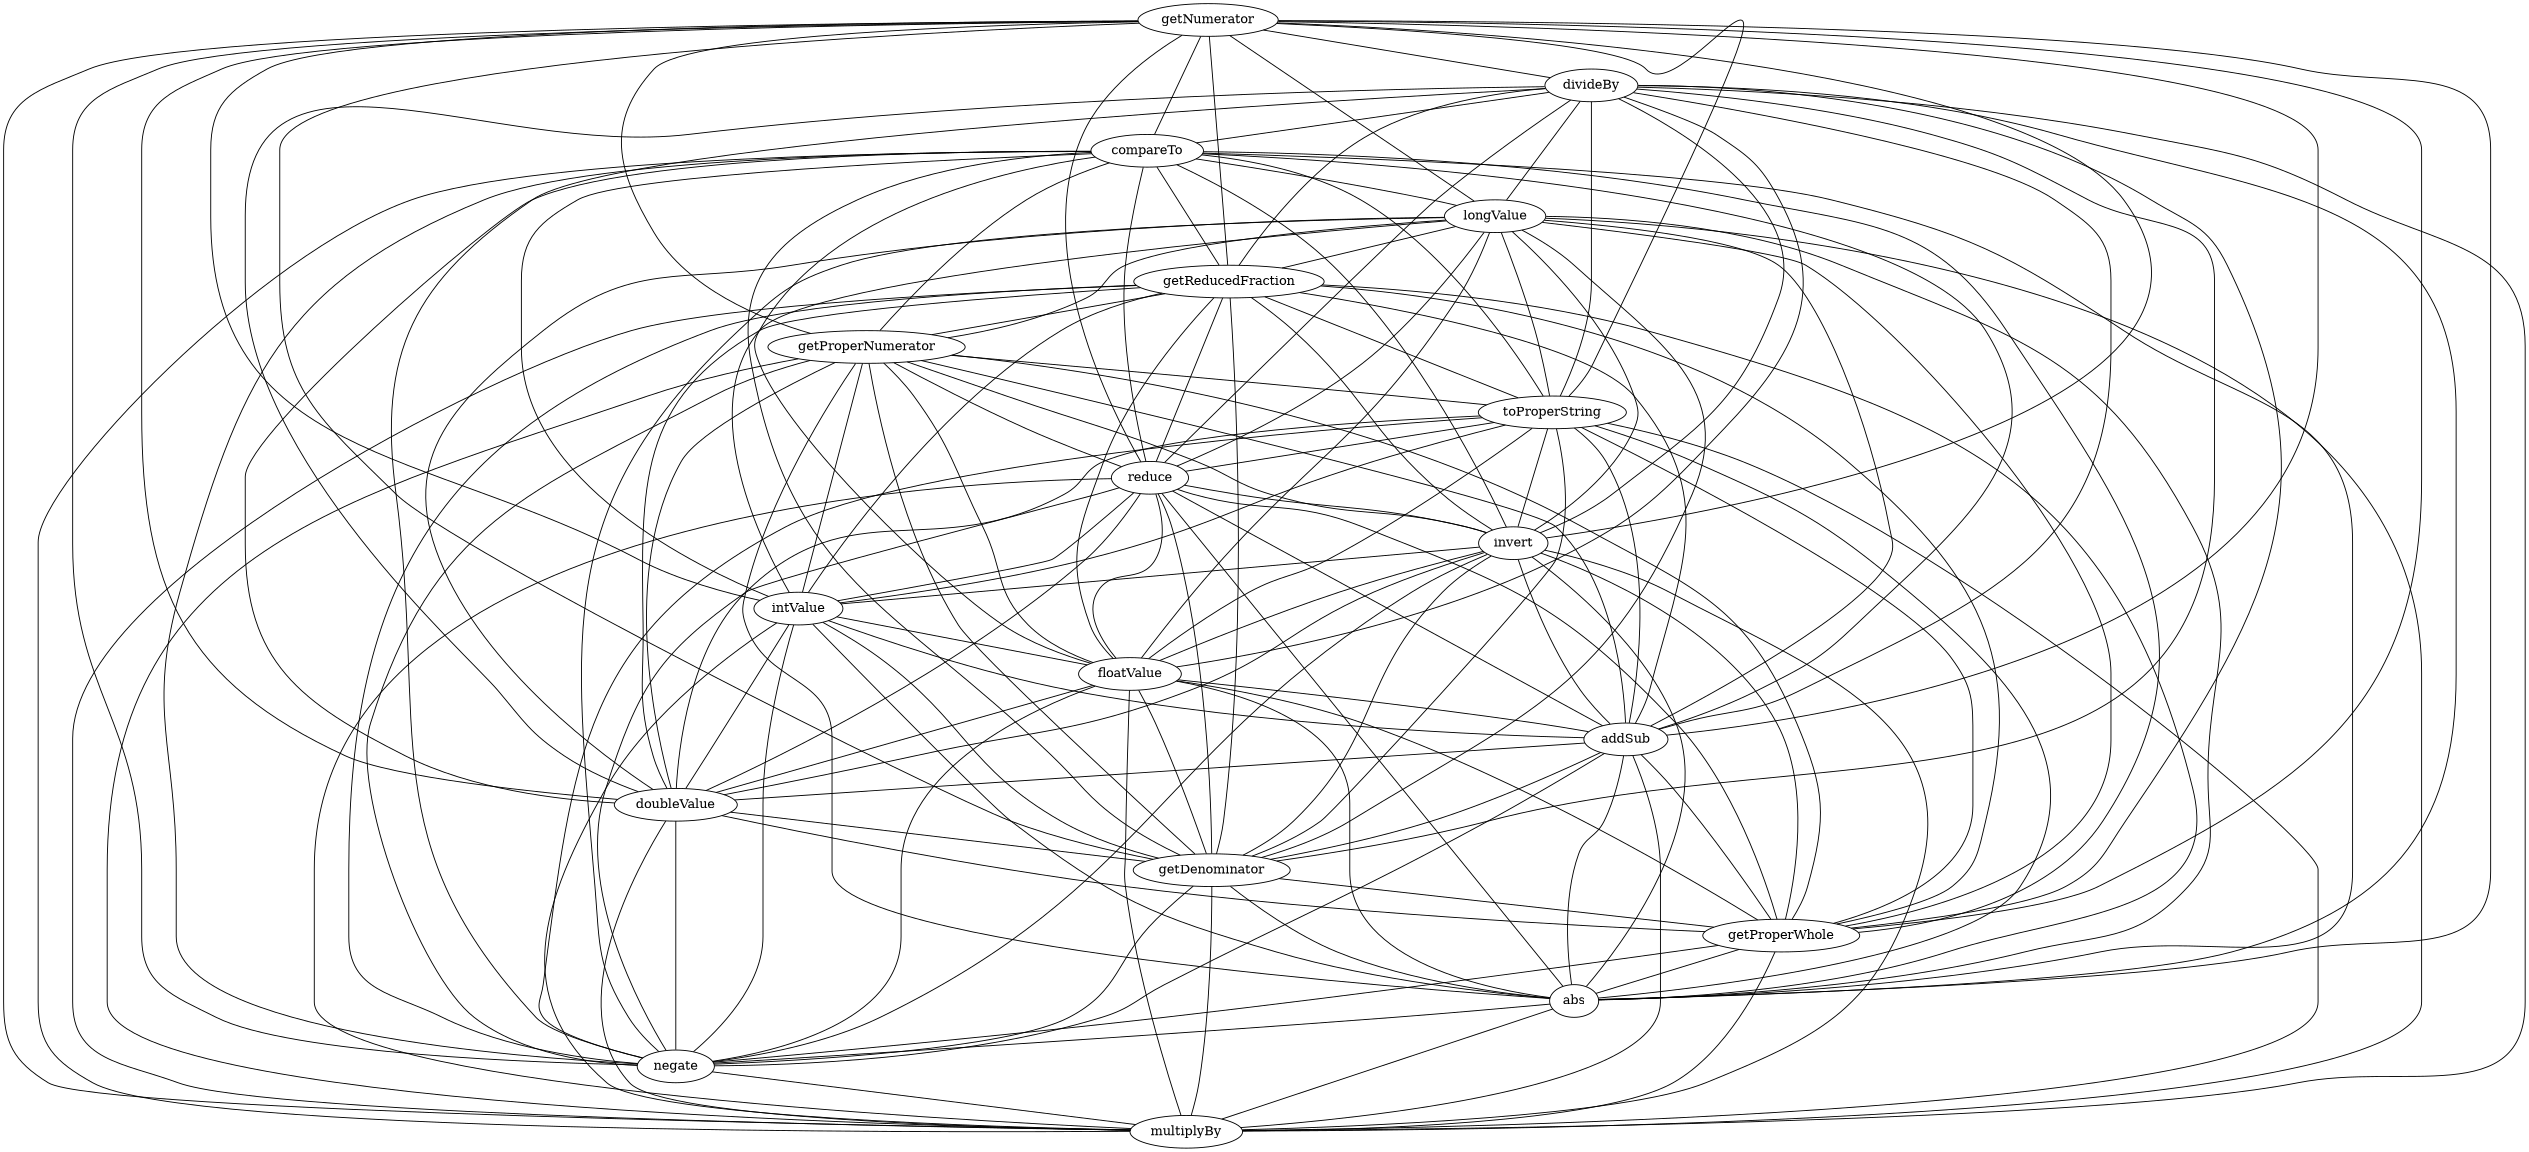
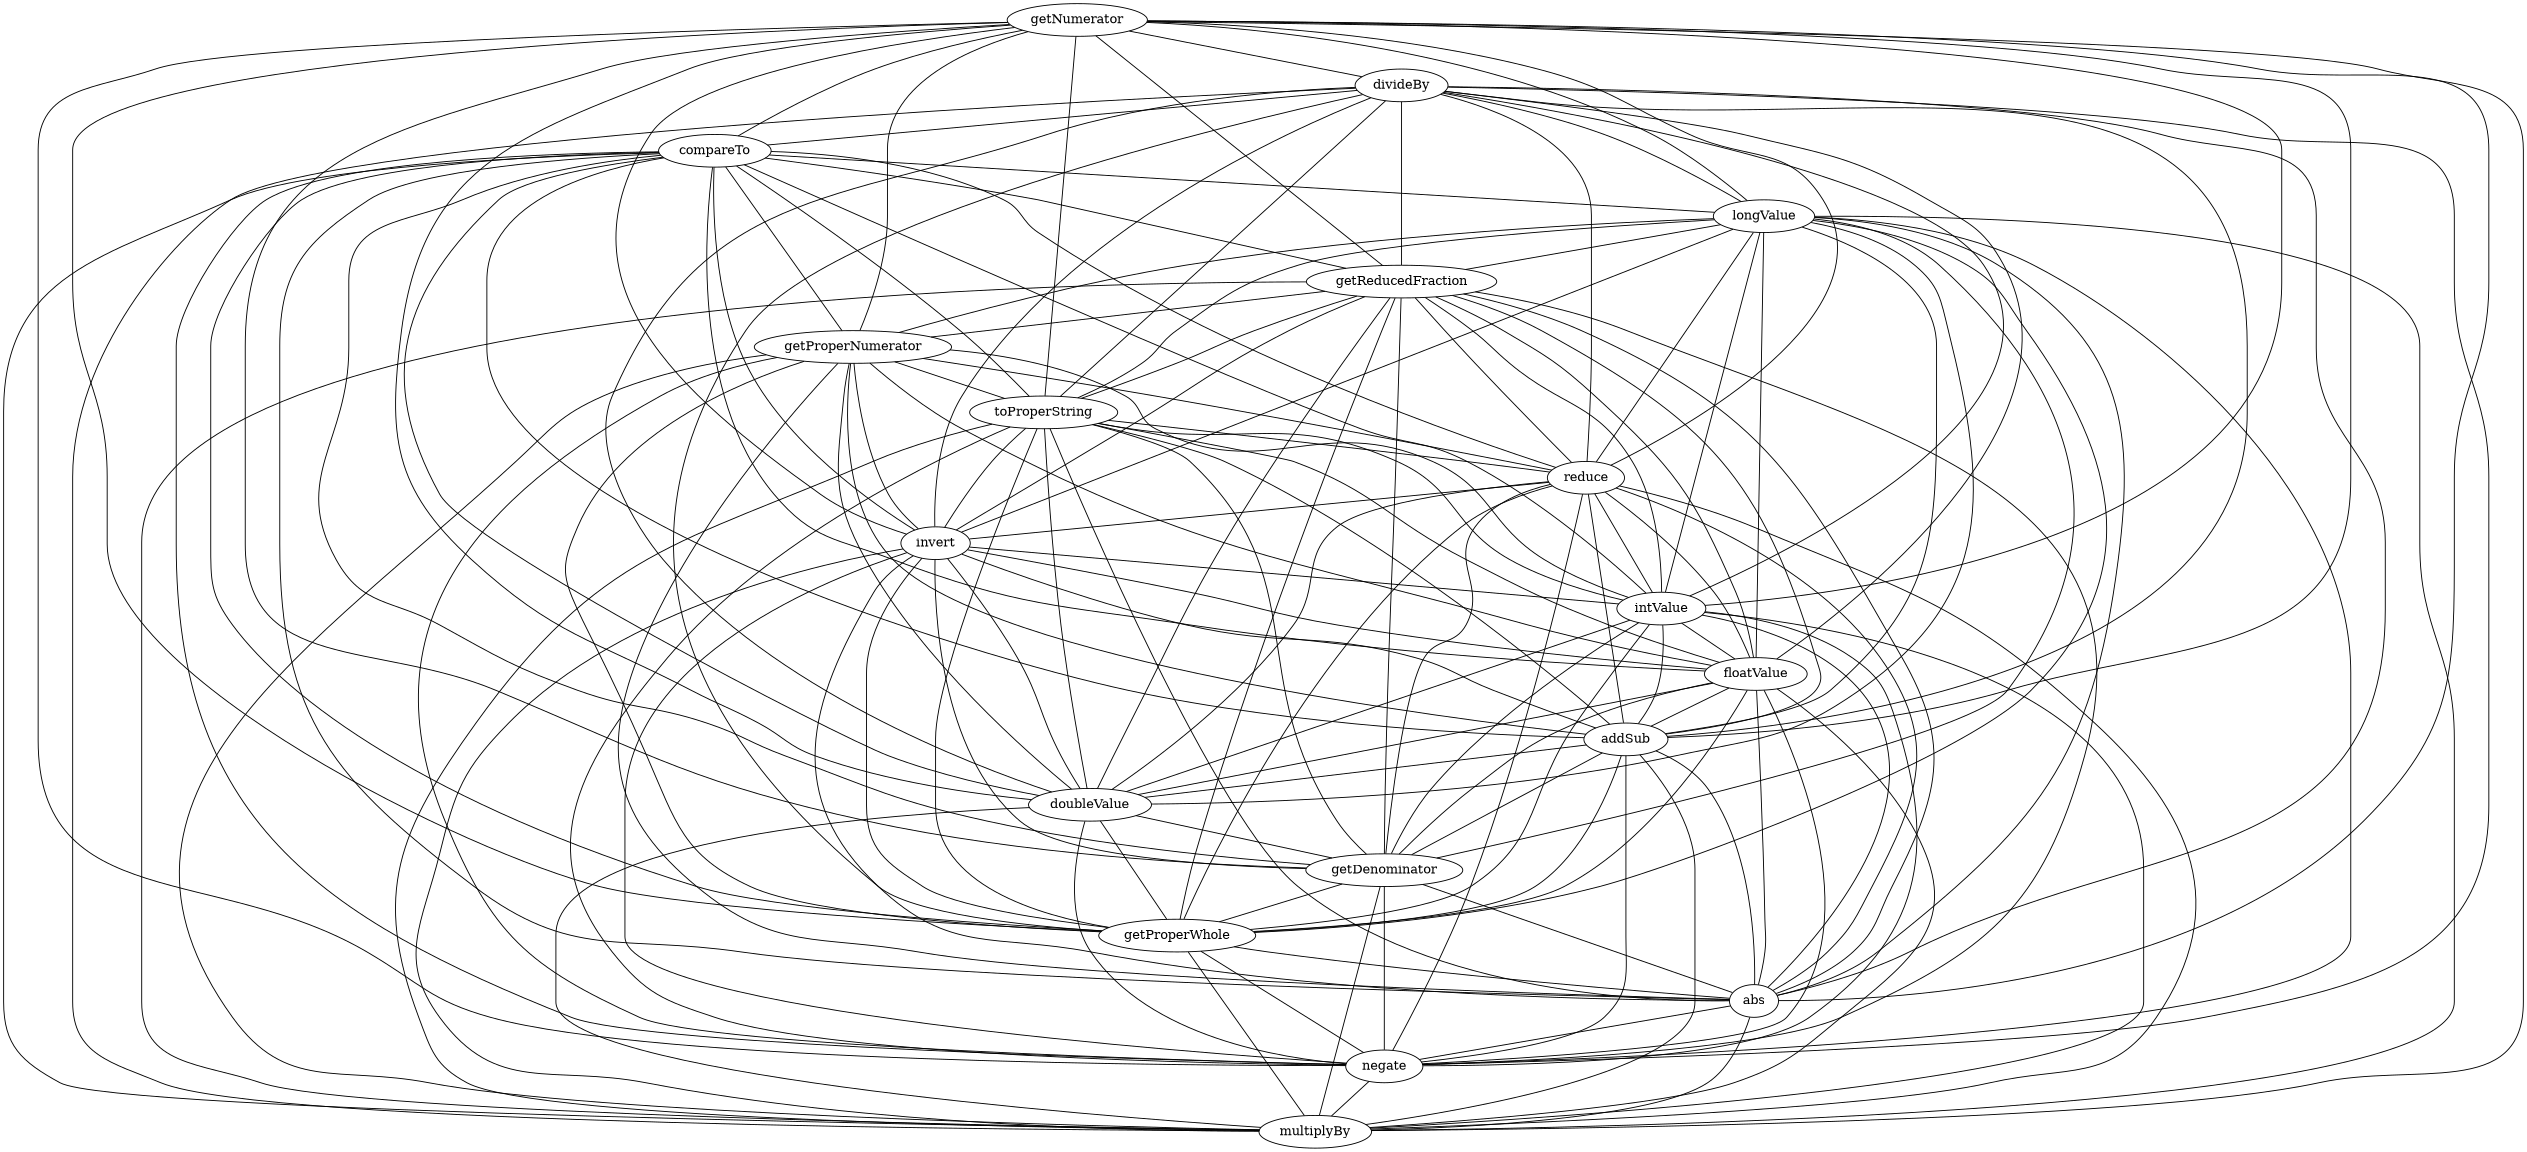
edge "divideBy" -- "getDenominator": now "divideBy" -- "intValue"
edge "getProperNumerator" -- "getDenominator": removed
edge "intValue" -- "getProperWhole": added
